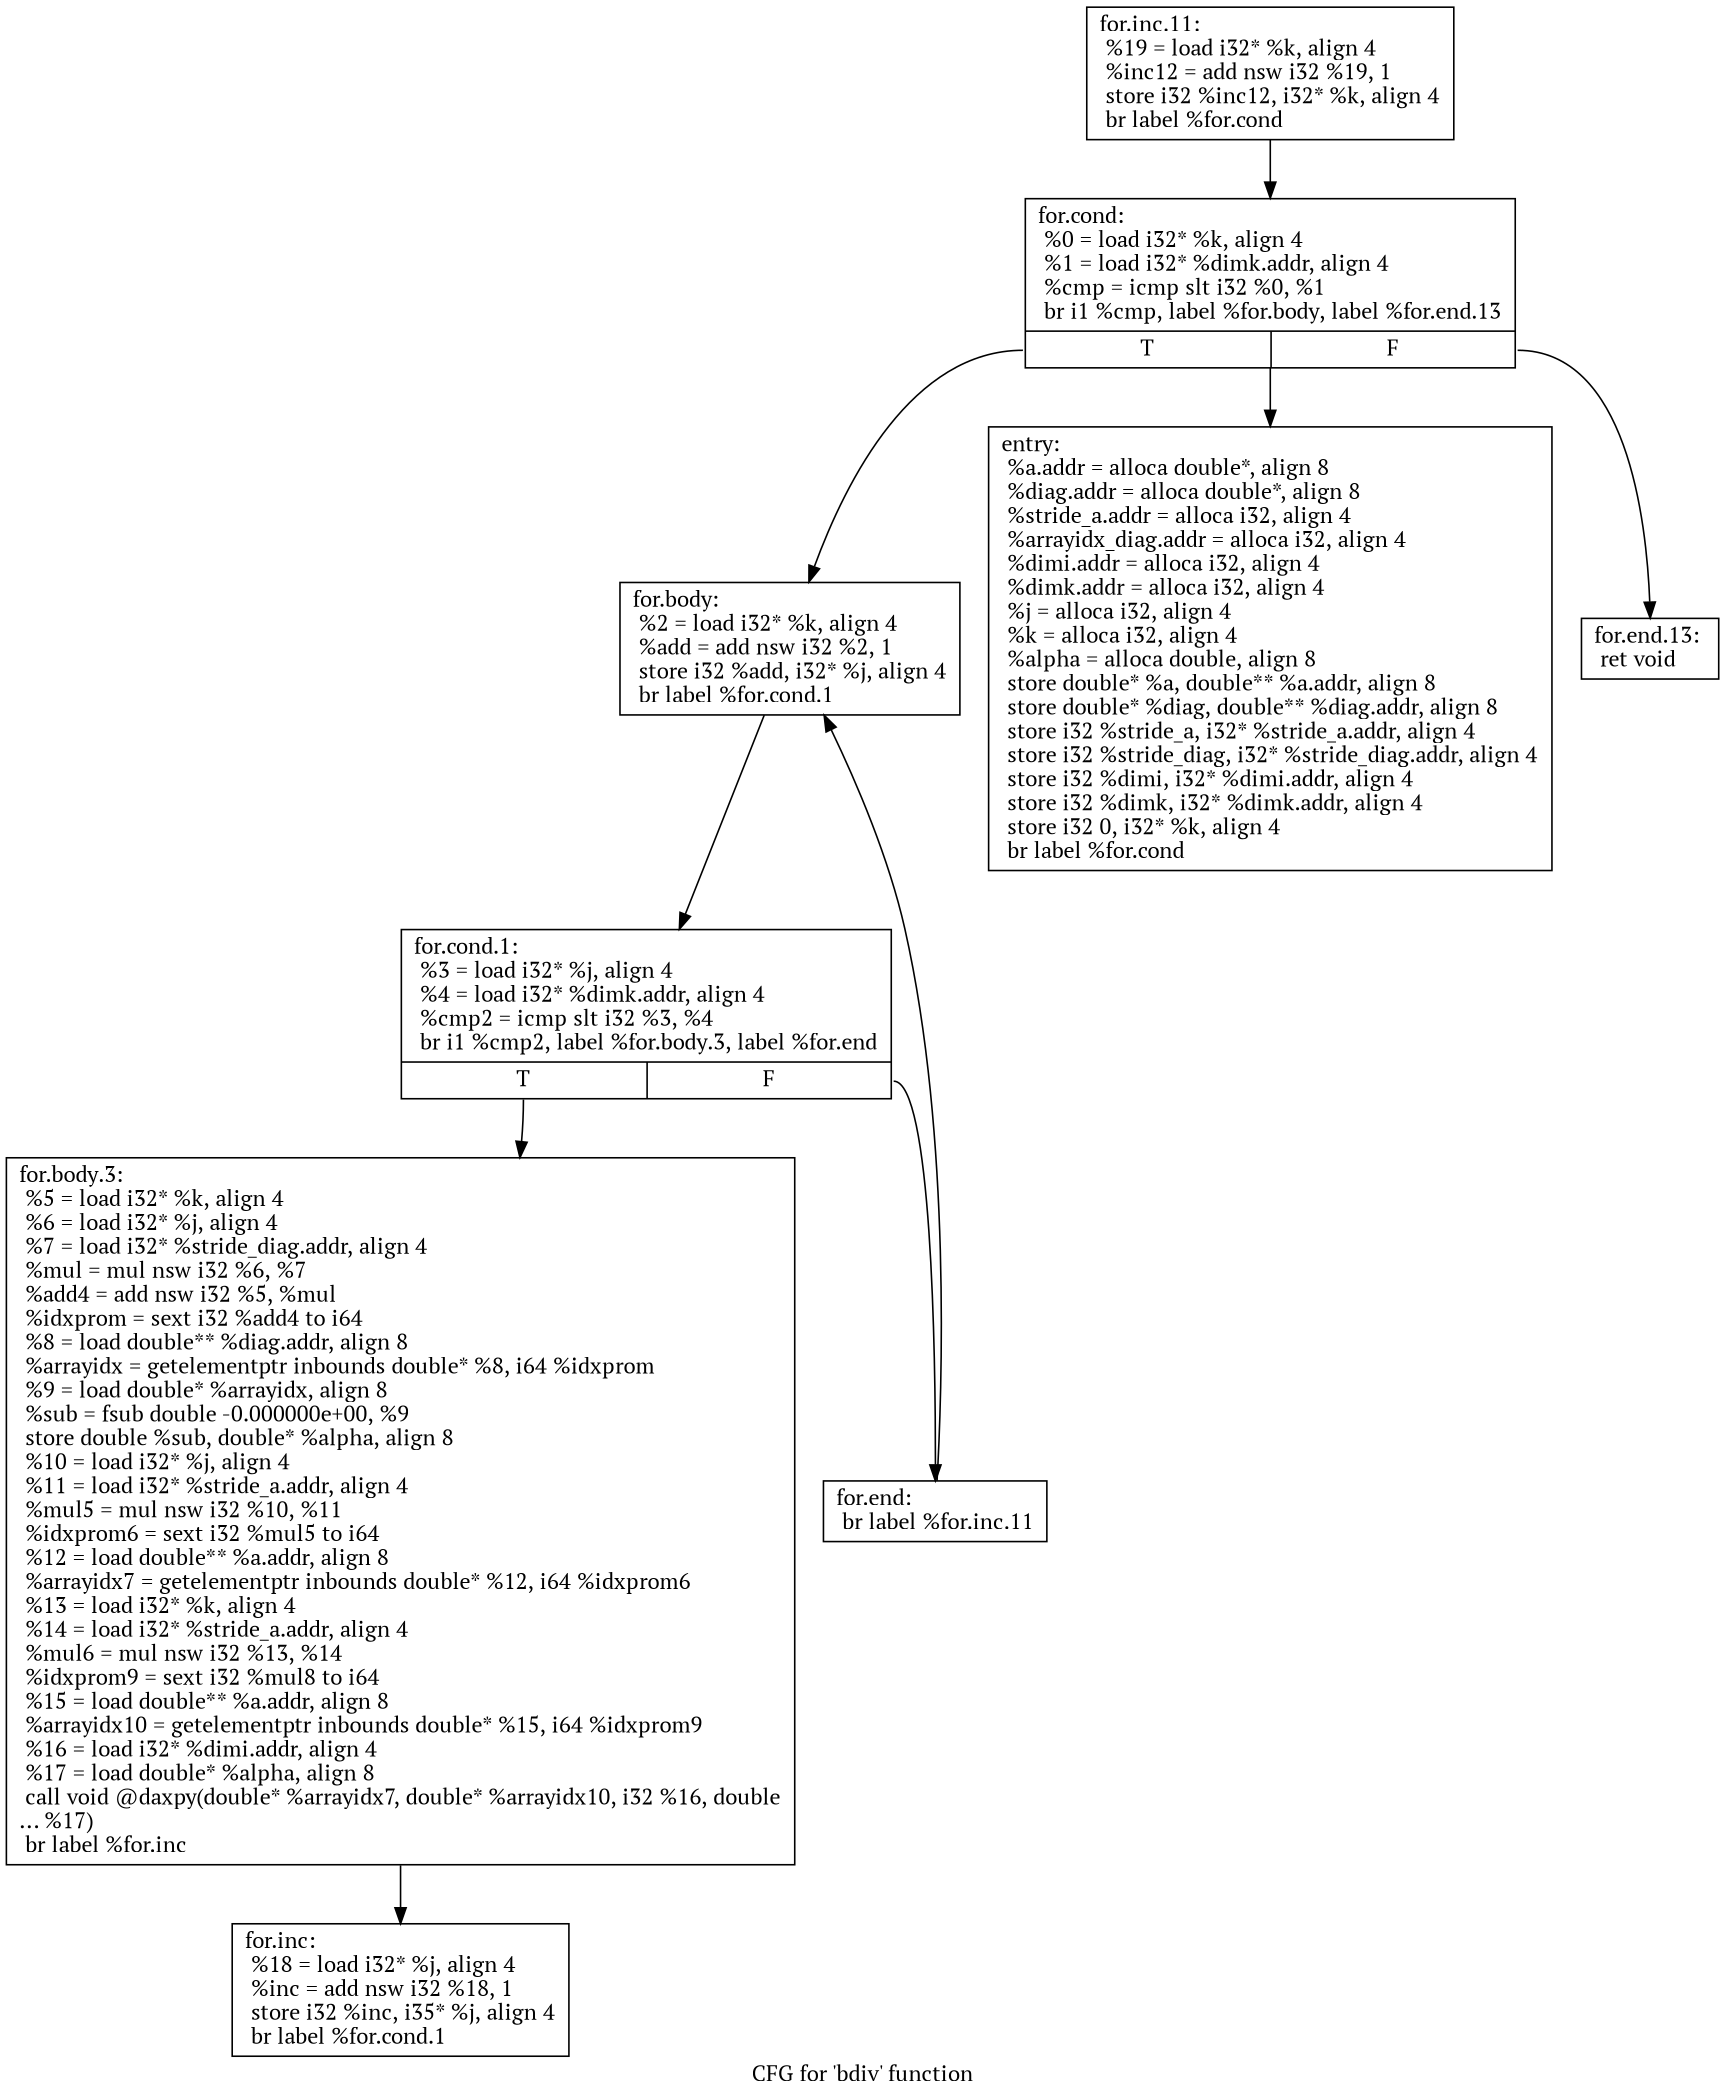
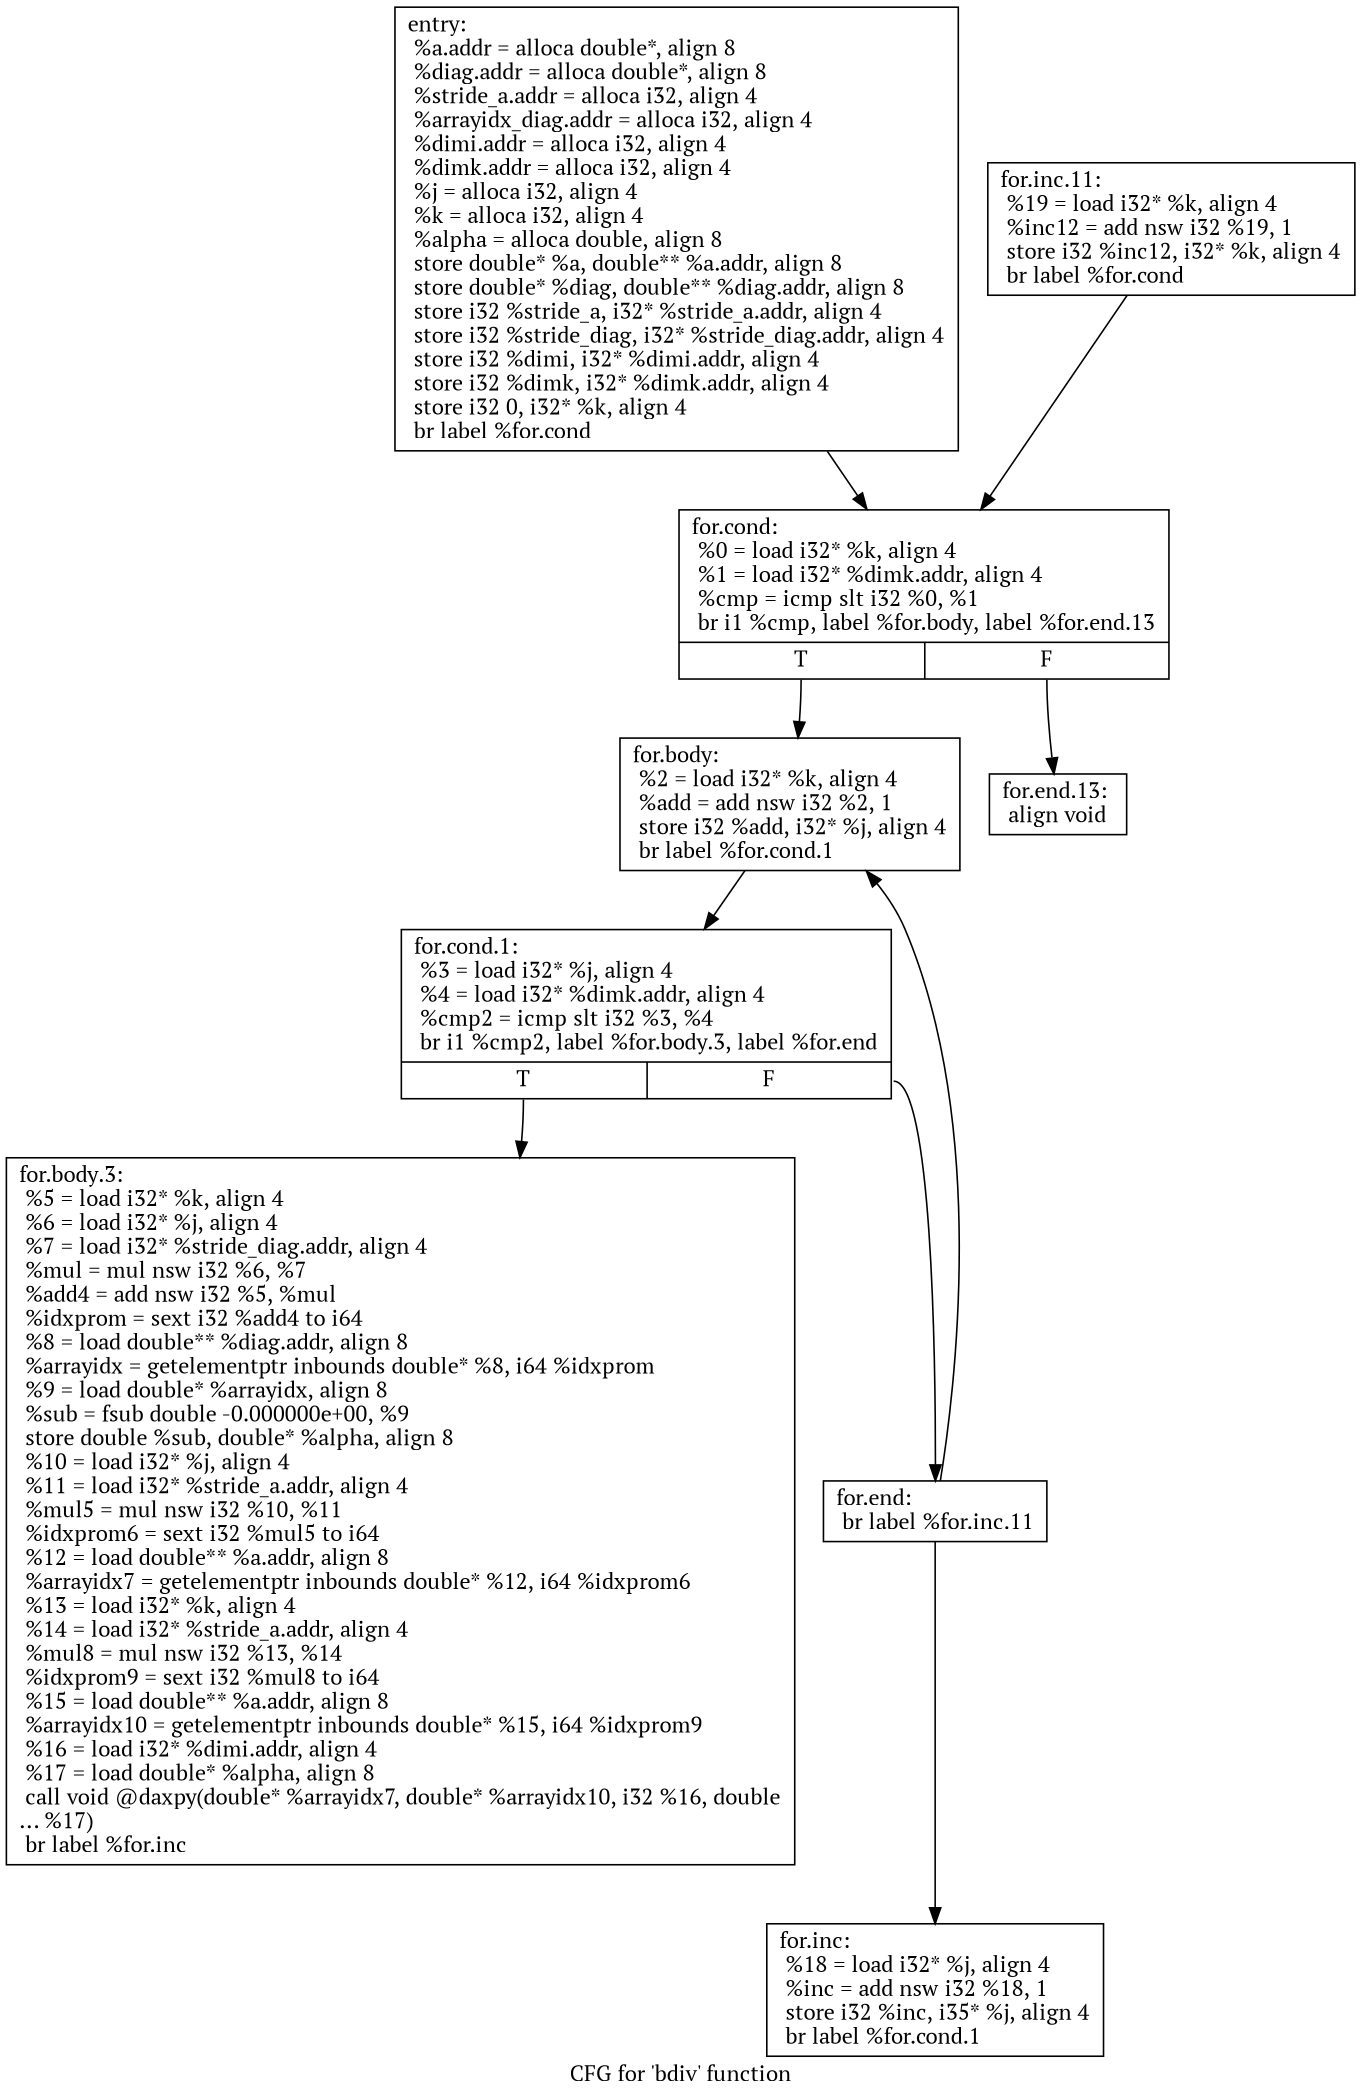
edge "for.cond:" -> "entry:": reversed
node "for.end.13:": text "ret void" -> "align void"
node "for.body.3:": text "%mul6 = mul nsw i32 %13, %14" -> "%mul8 = mul nsw i32 %13, %14"
edge "for.body.3:" -> "for.inc:": now "for.end:" -> "for.inc:"
